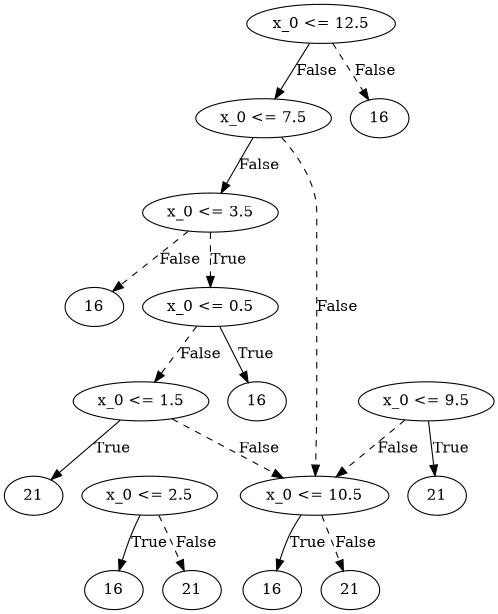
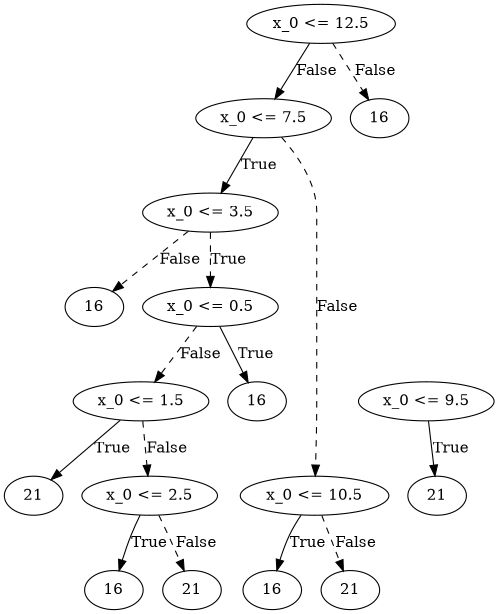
edge "x_0 <= 7.5" -> "x_0 <= 3.5": label "False" -> "True"
edge "x_0 <= 9.5" -> "x_0 <= 10.5": removed, label "False"
edge "x_0 <= 1.5" -> "x_0 <= 10.5": now "x_0 <= 1.5" -> "x_0 <= 2.5"
